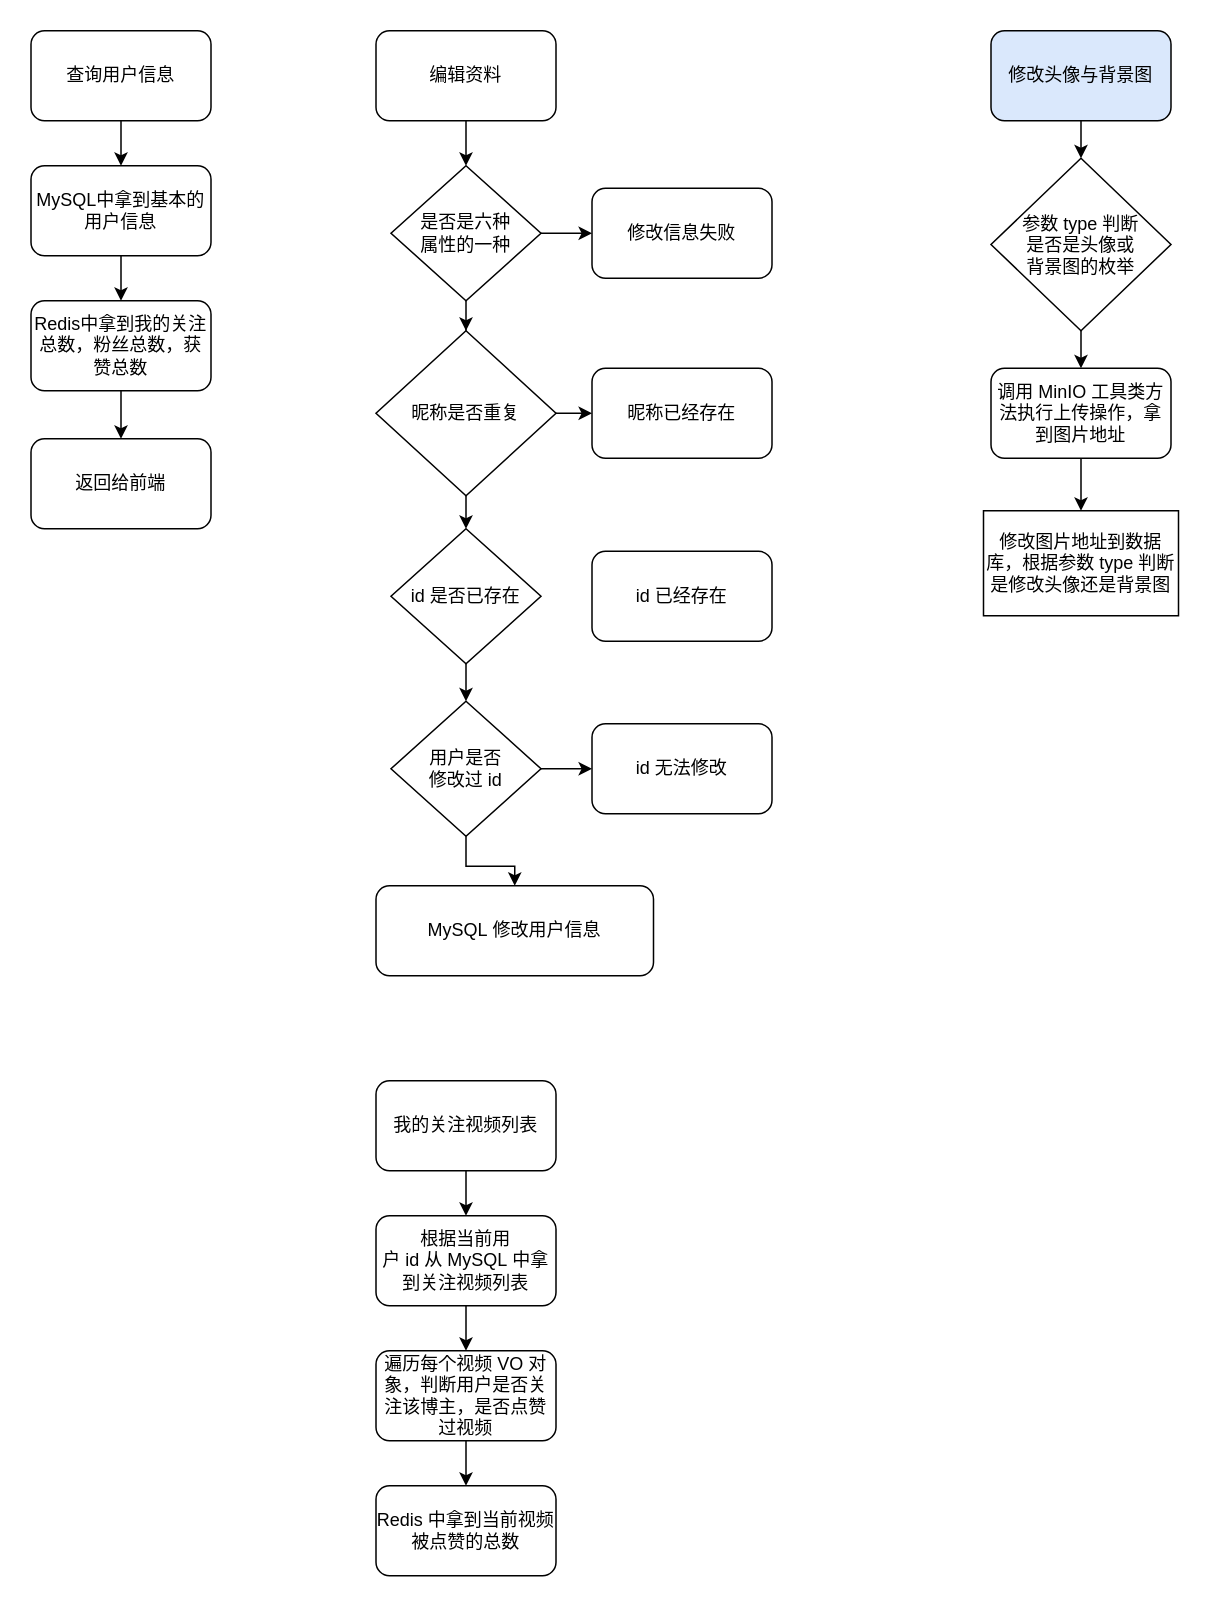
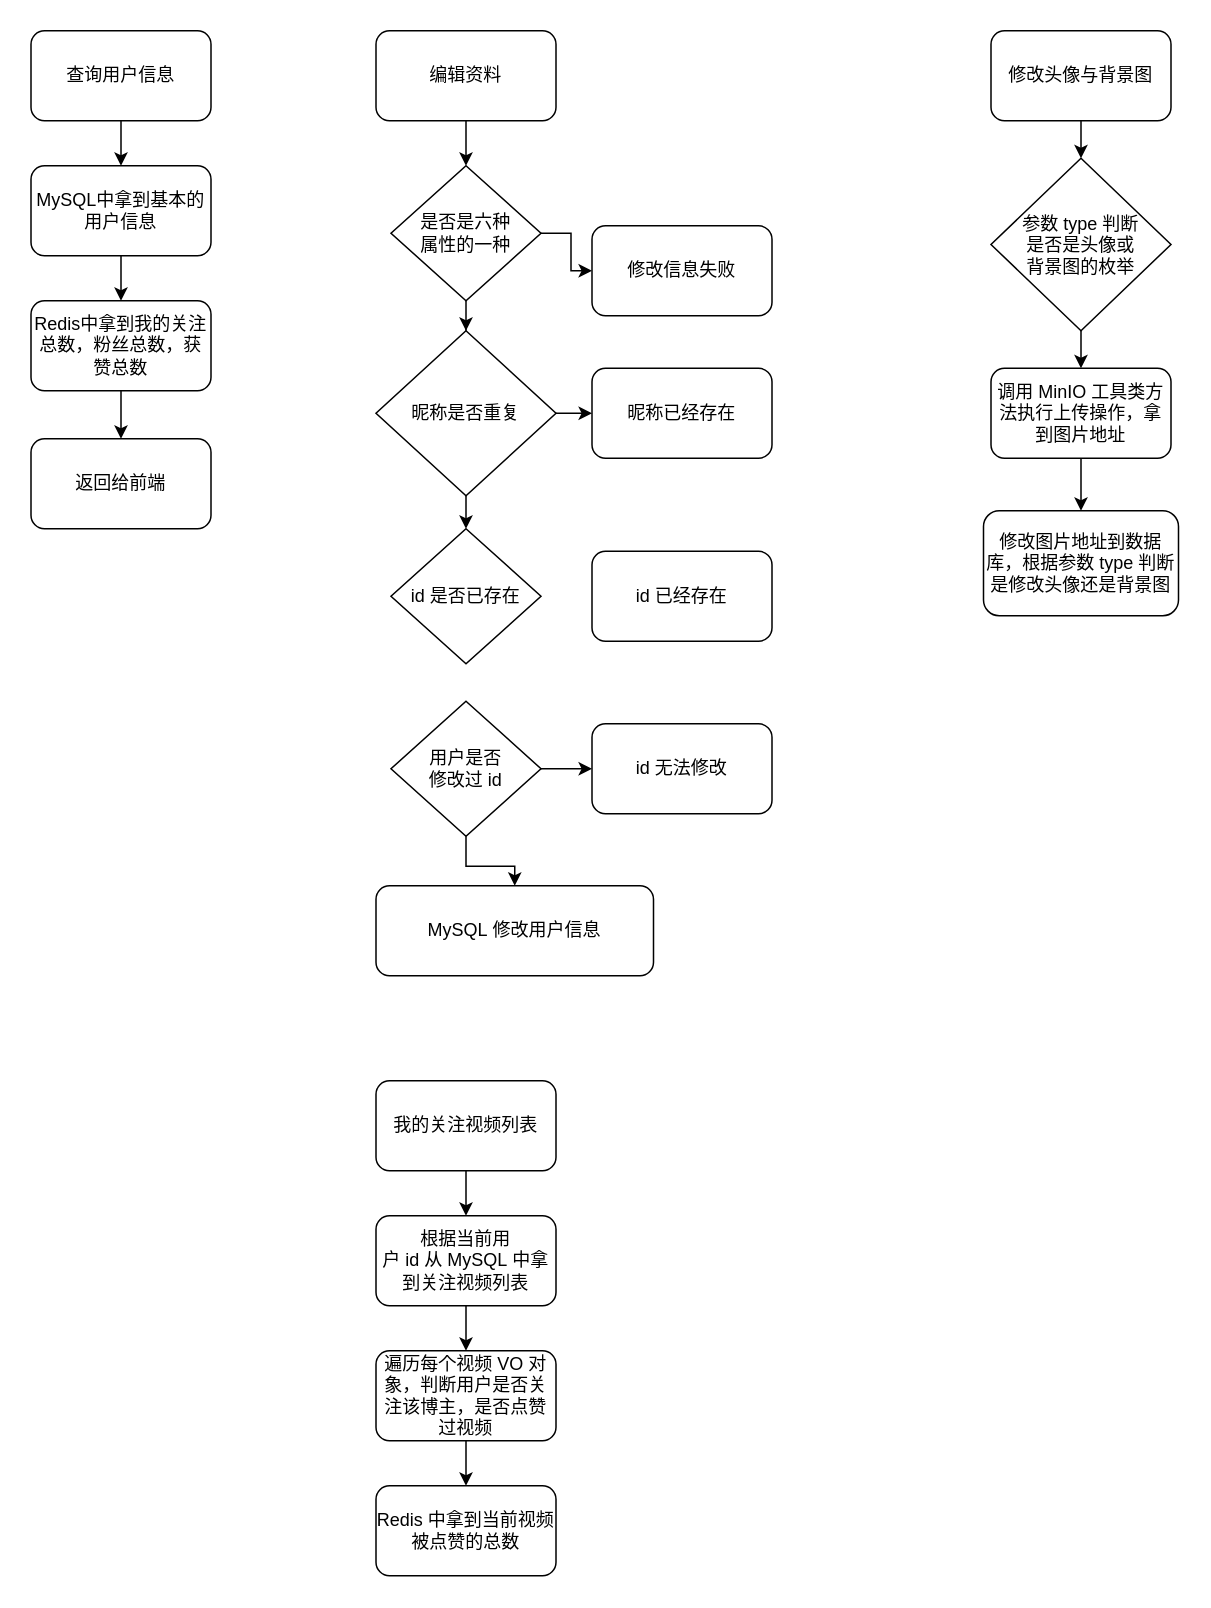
node "修改头像与背景图": fillcolor #dae8fc -> #ffffff
node "修改信息失败": moved (682, 233) -> (682, 271)
node "修改图片地址到数据库，根据参数 type 判断是修改头像还是背景图": shape rectangle -> rounded rectangle
edge "id 是否已存在" -> "用户是否 修改过 id": removed
